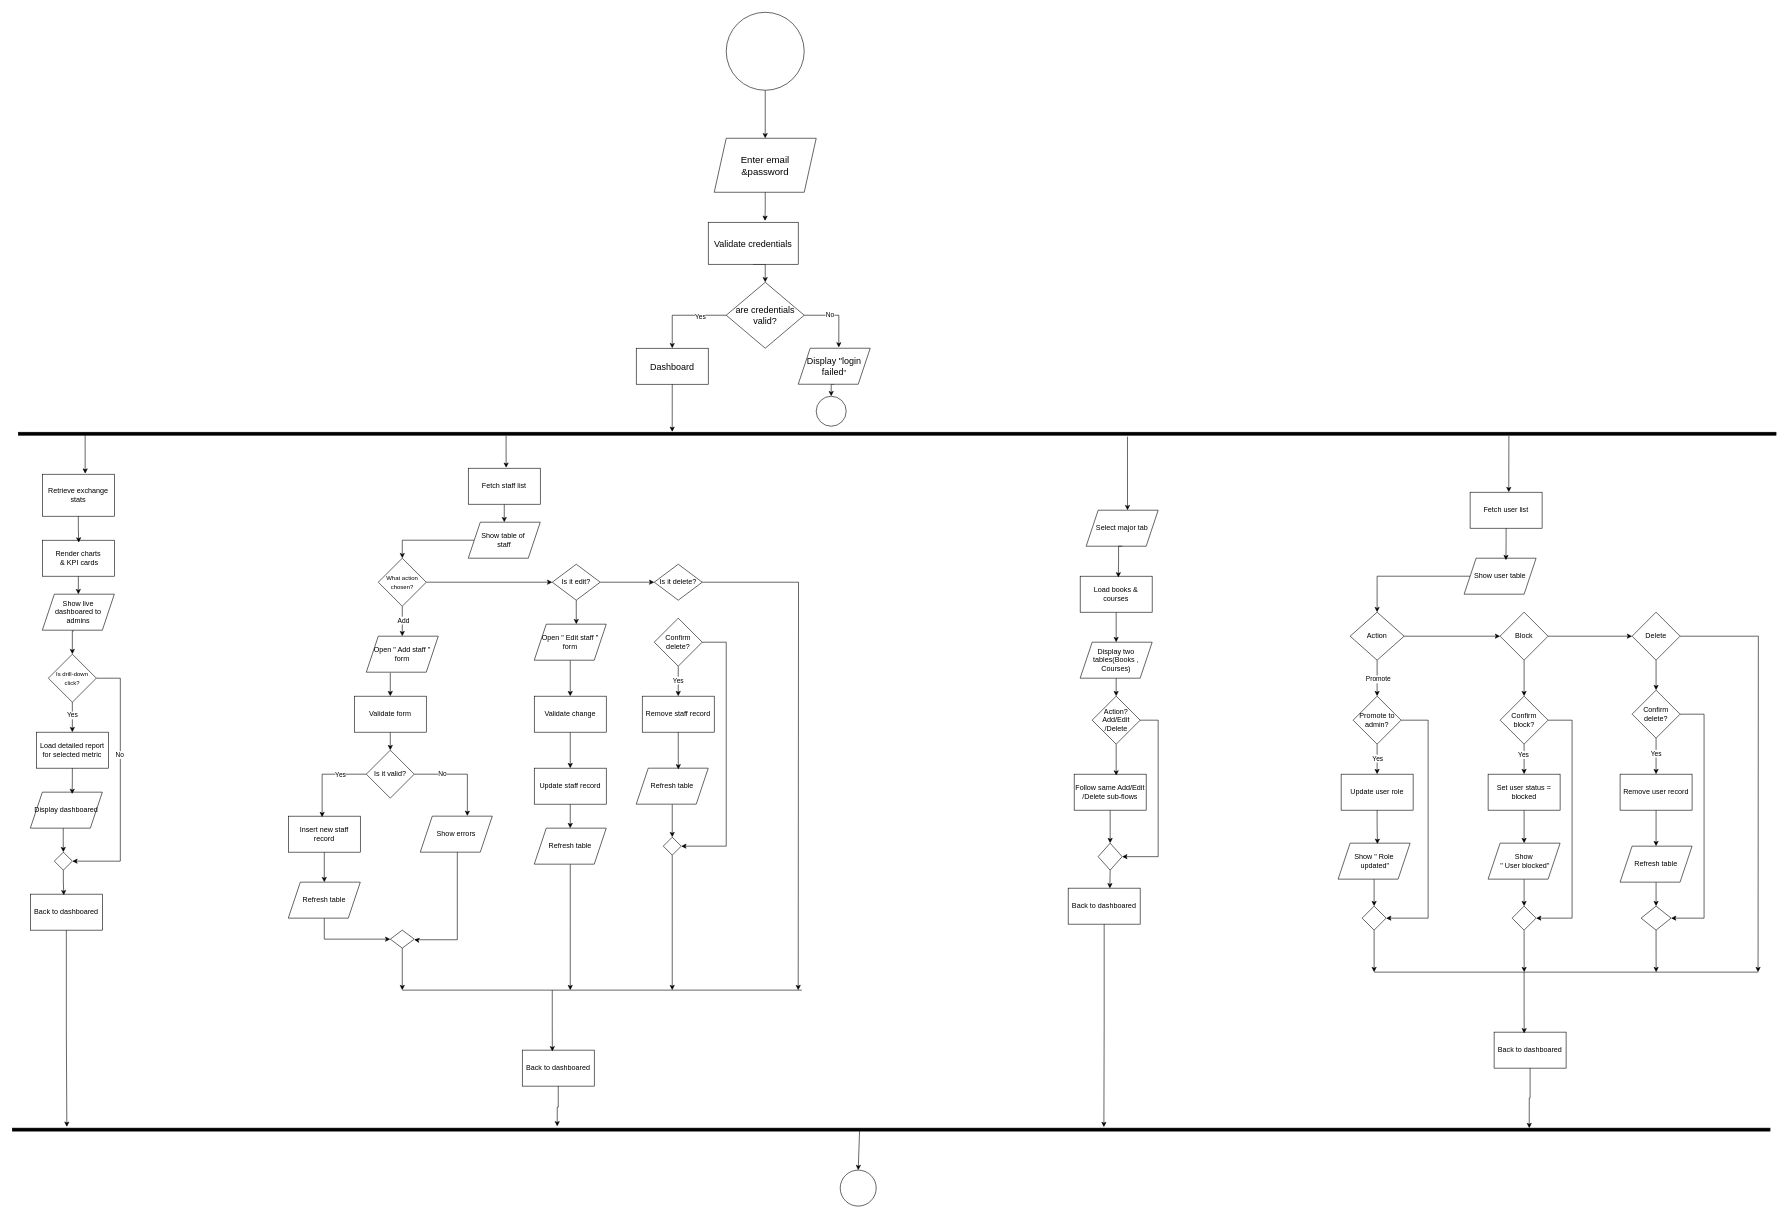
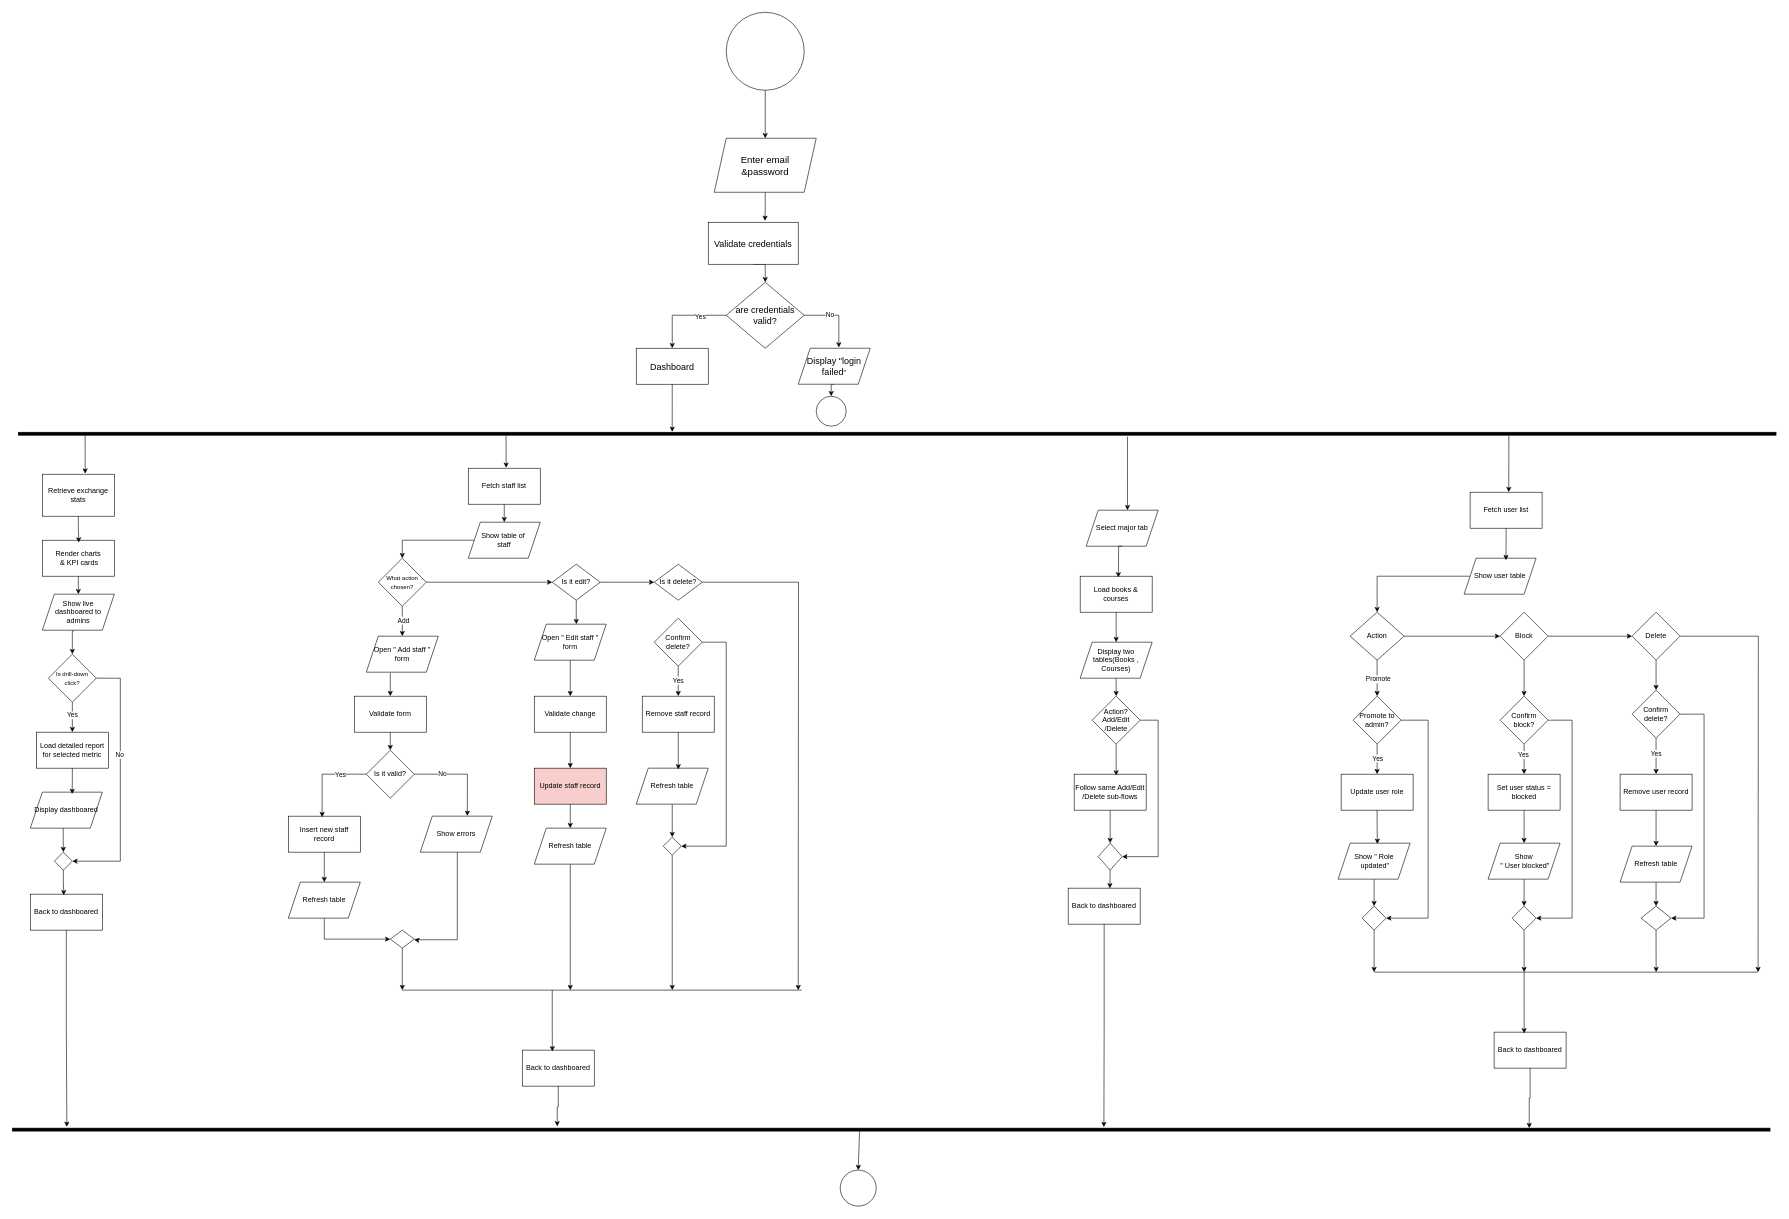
node "Update staff record": fillcolor #ffffff -> #f8cecc
